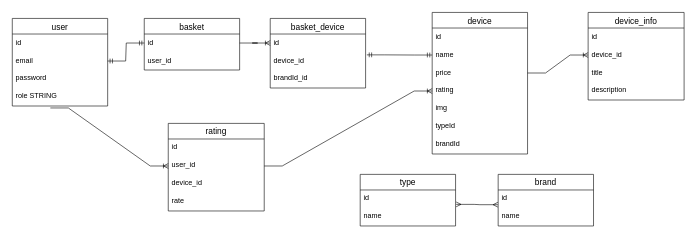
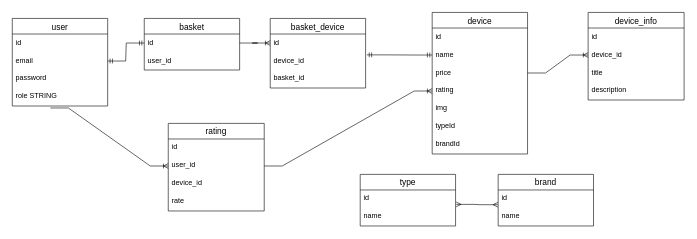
node "brandId_id": label "brandId_id" -> "basket_id"
